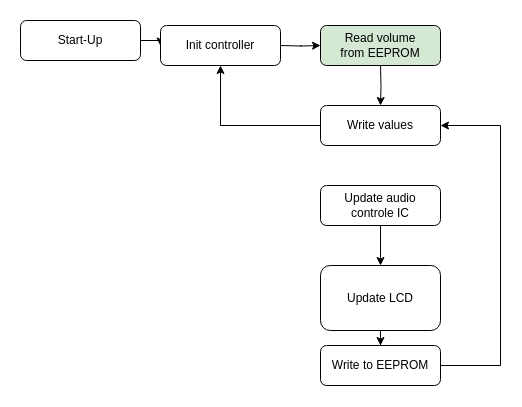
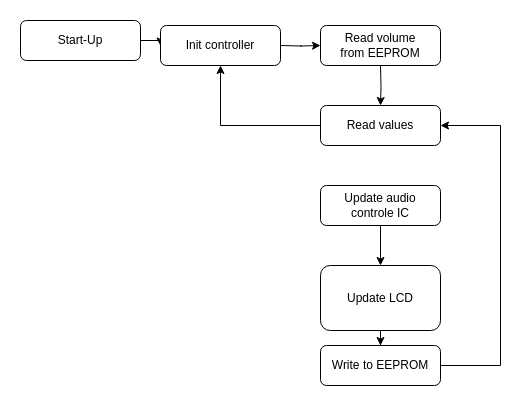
node "Read volume from EEPROM": fillcolor #d5e8d4 -> #ffffff
node "Write values": label "Write values" -> "Read values"
